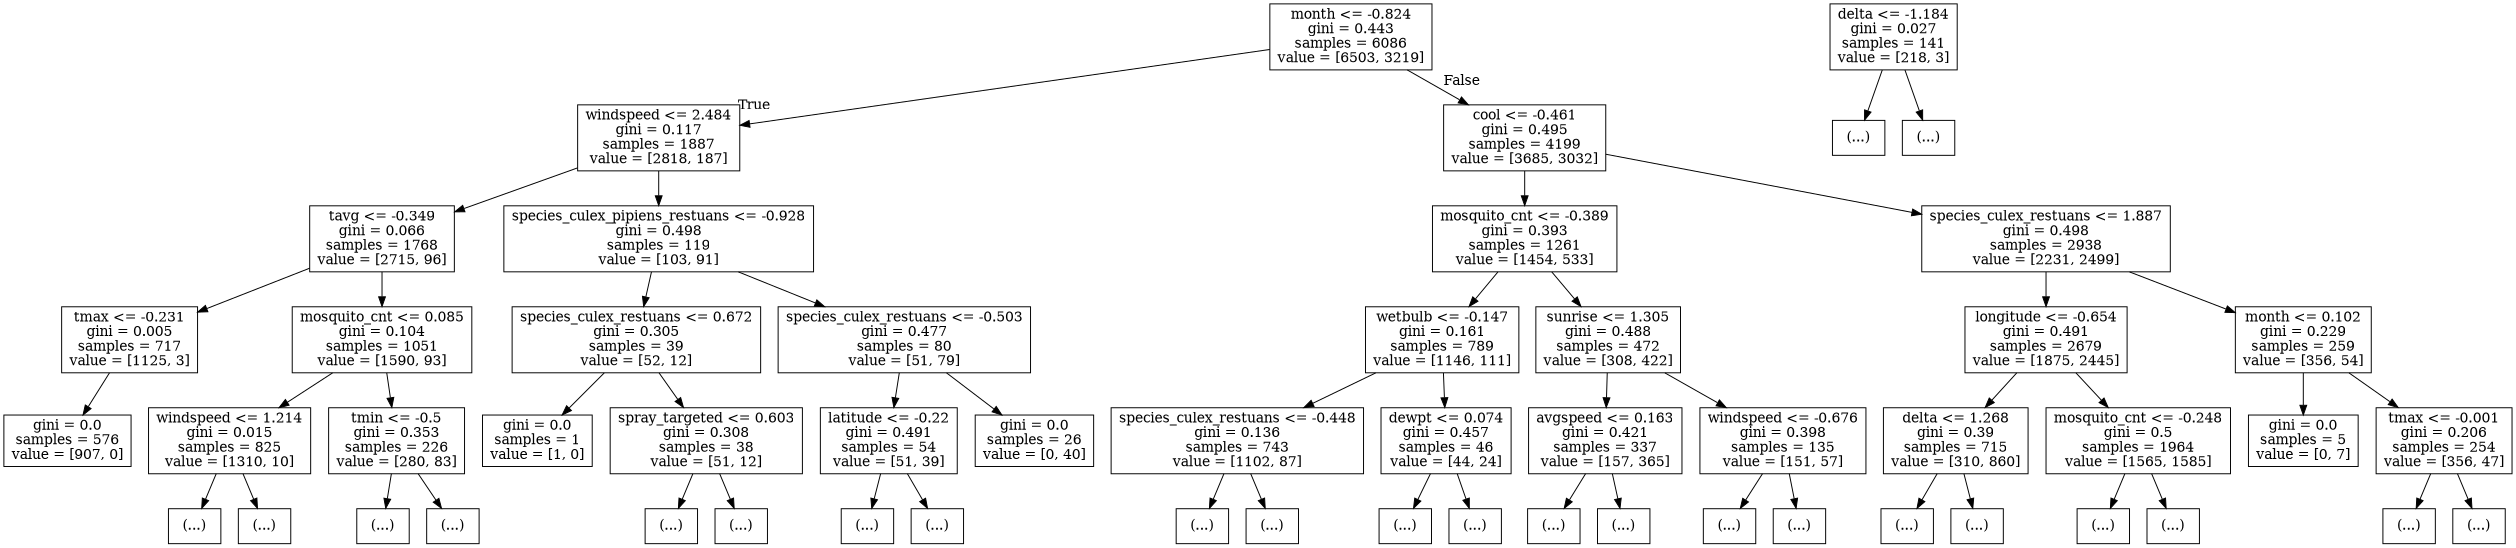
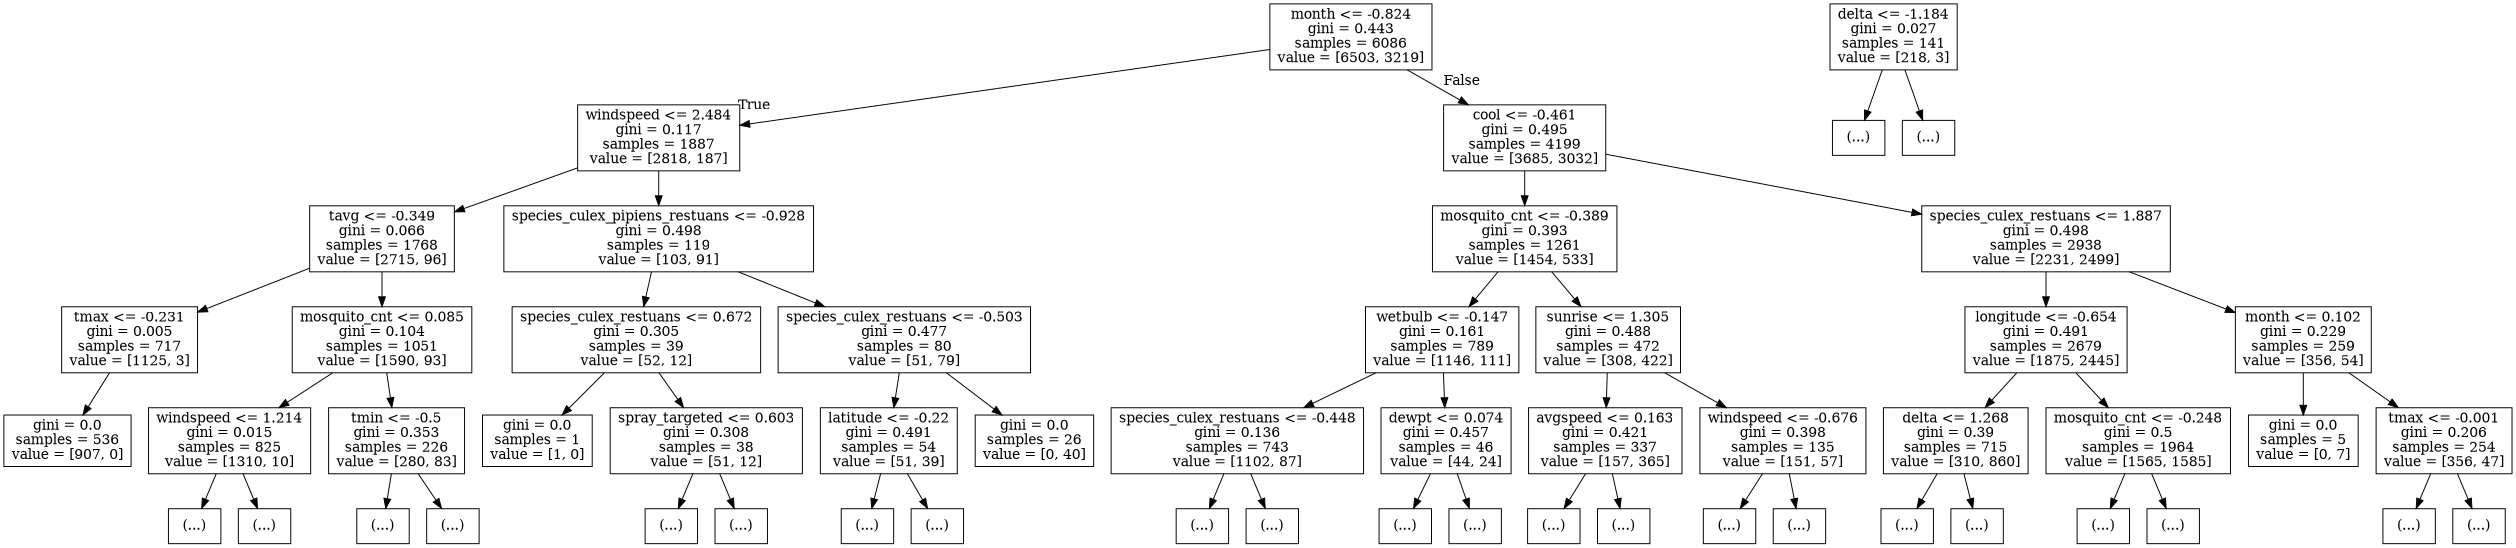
node "gini = 0.0 samples = 576 value = [907, 0]": label "gini = 0.0 samples = 576 value = [907, 0]" -> "gini = 0.0 samples = 536 value = [907, 0]"
